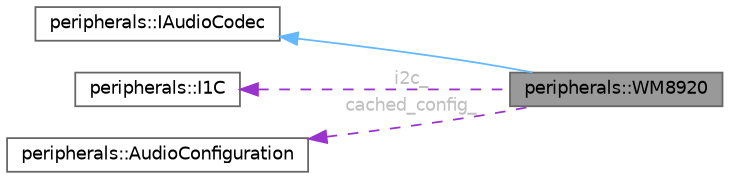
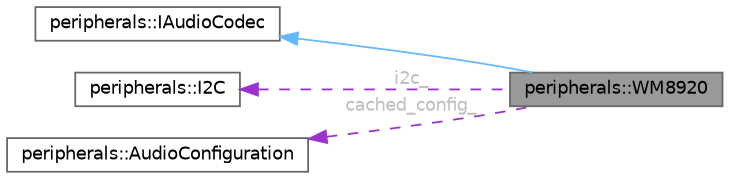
node "peripherals::I1C": label "peripherals::I1C" -> "peripherals::I2C"
